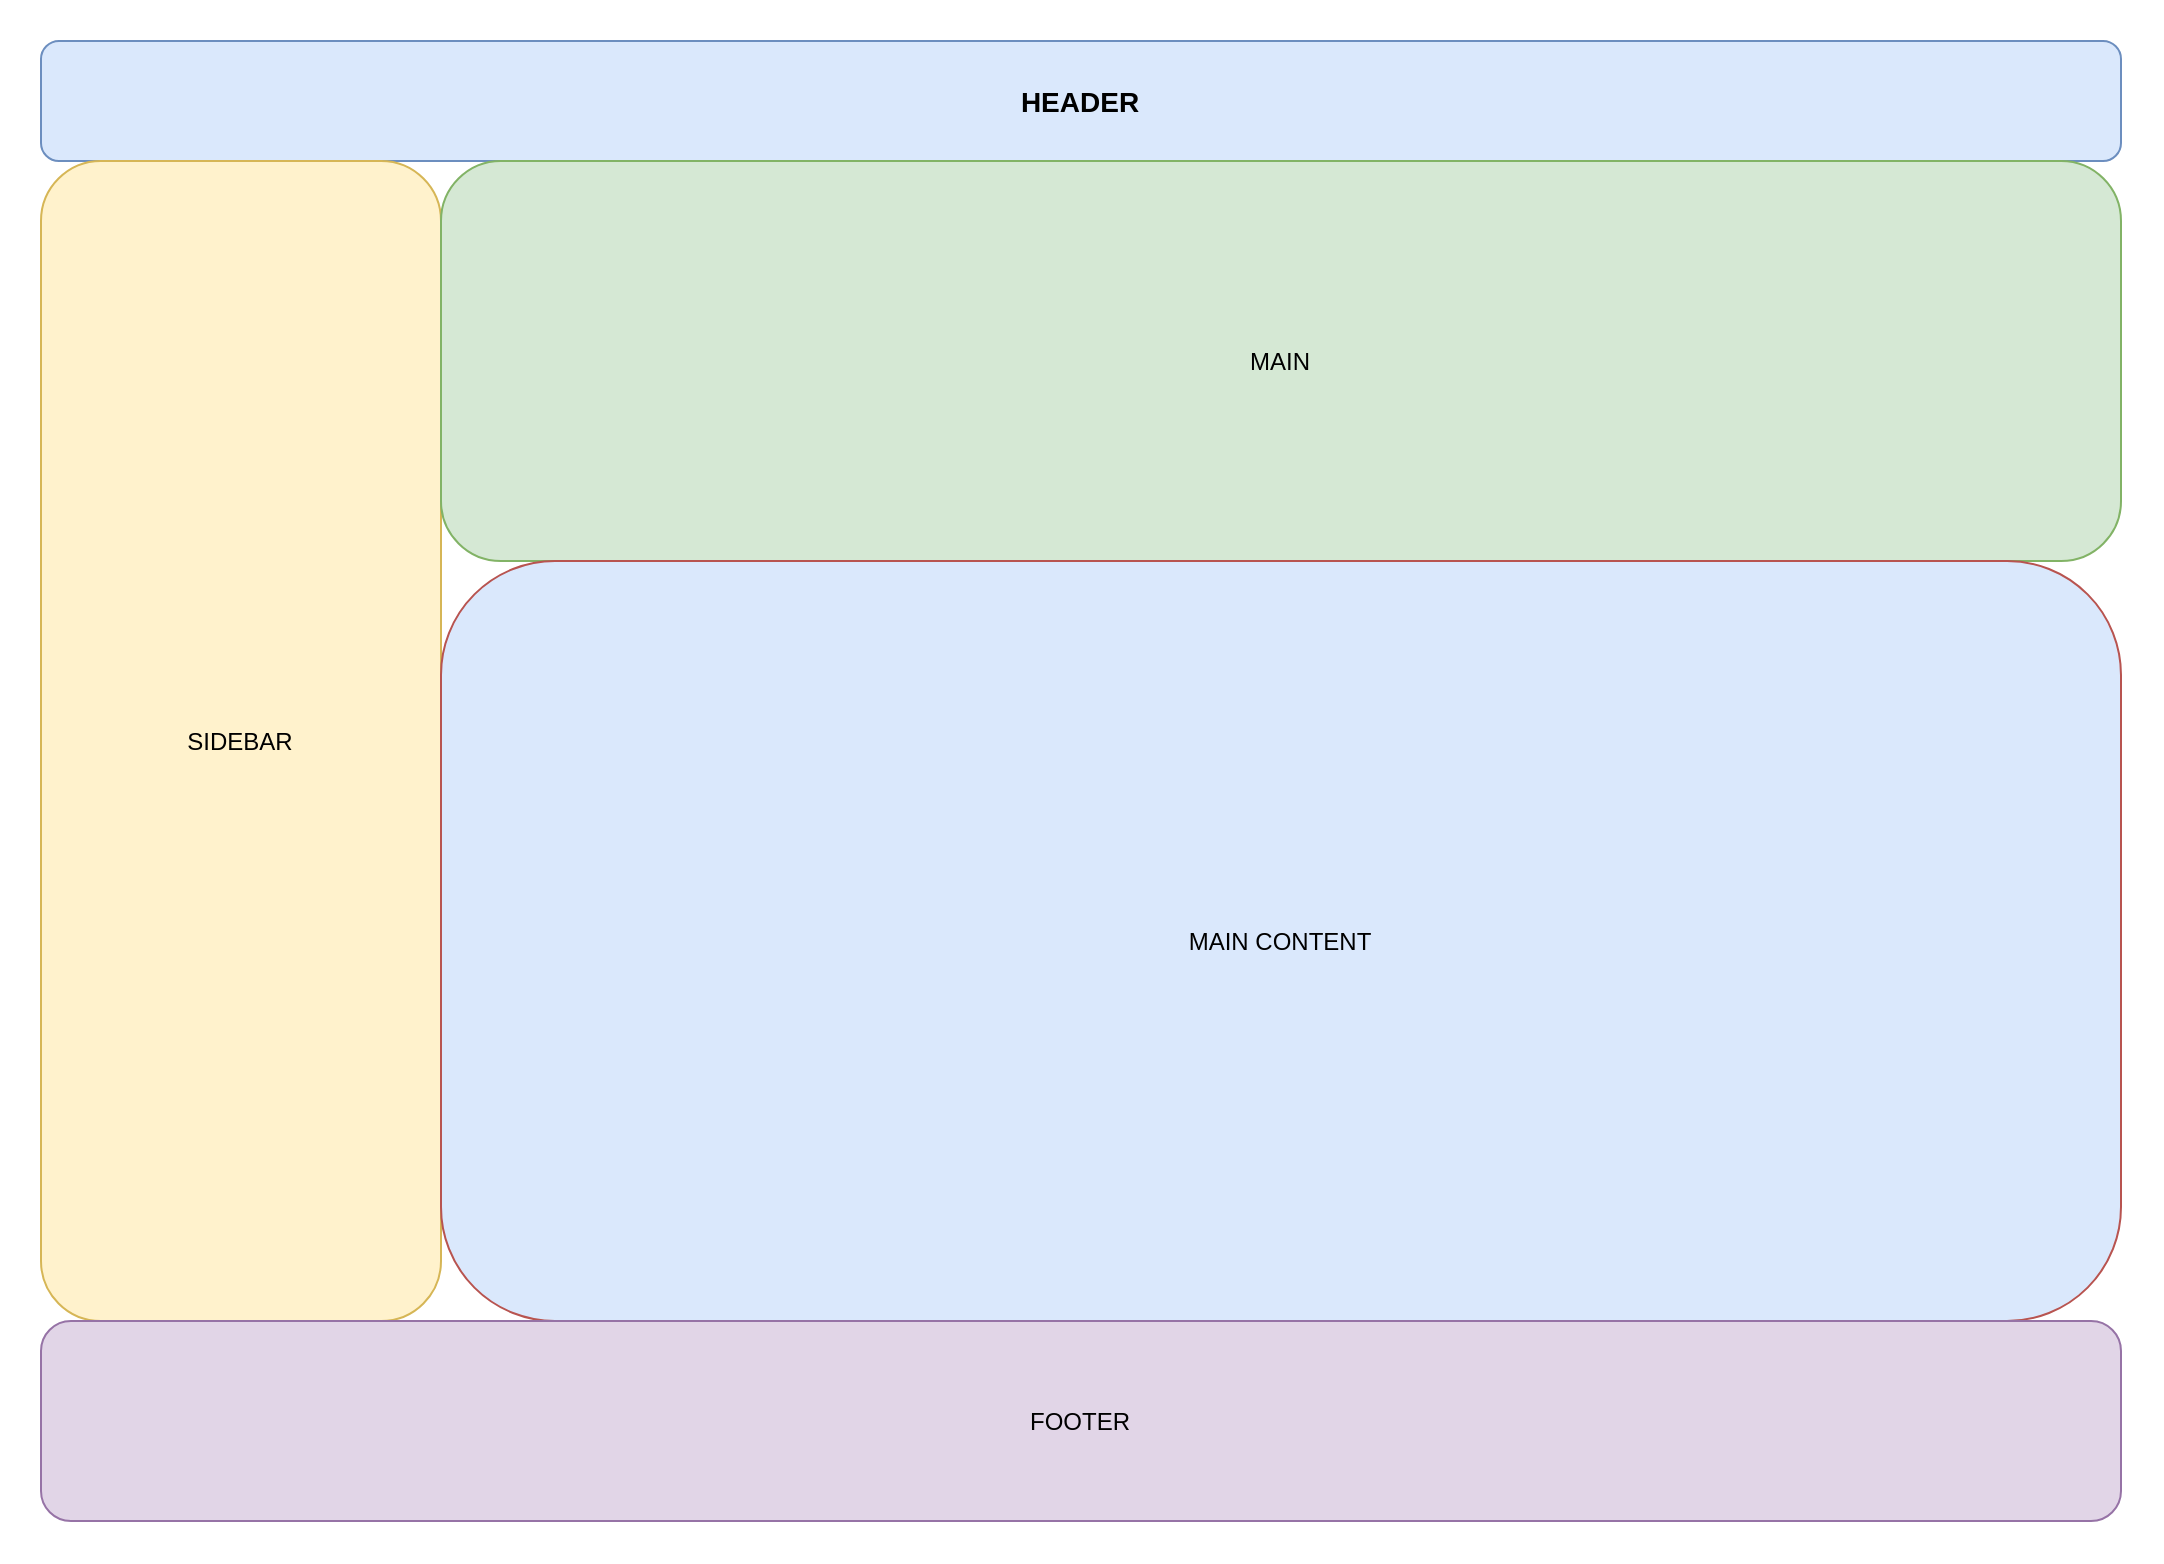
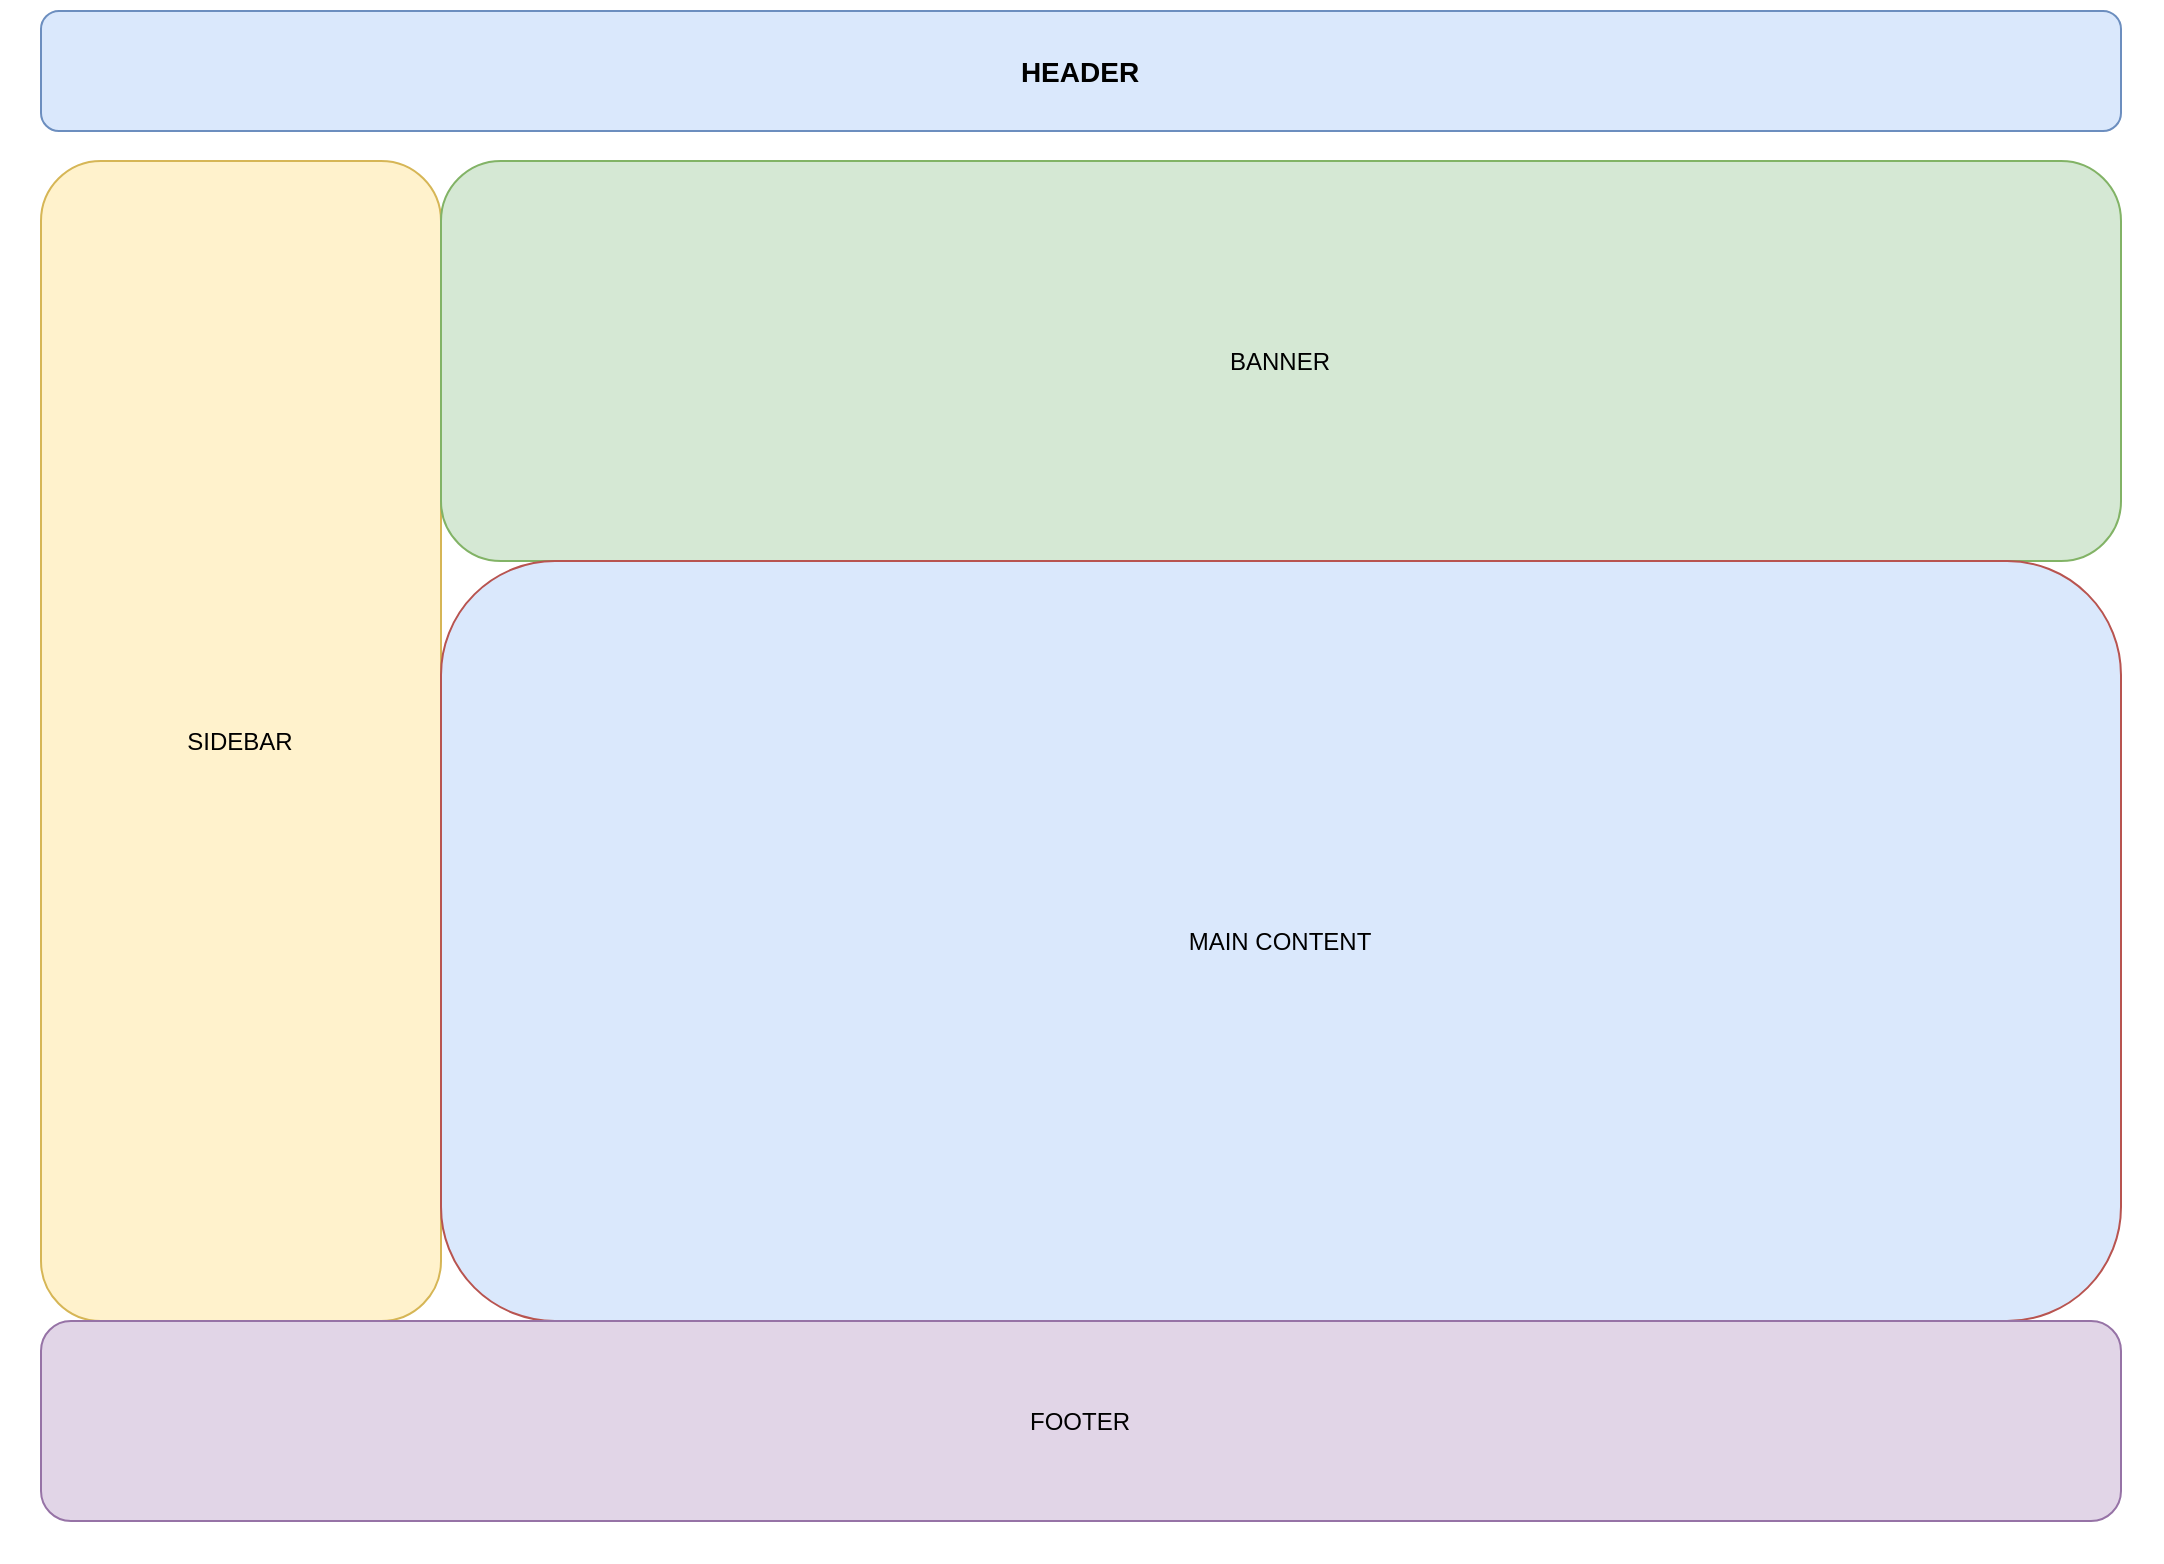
node "HEADER": moved (1081, 101) -> (1081, 71)
node "MAIN": label "MAIN" -> "BANNER"
